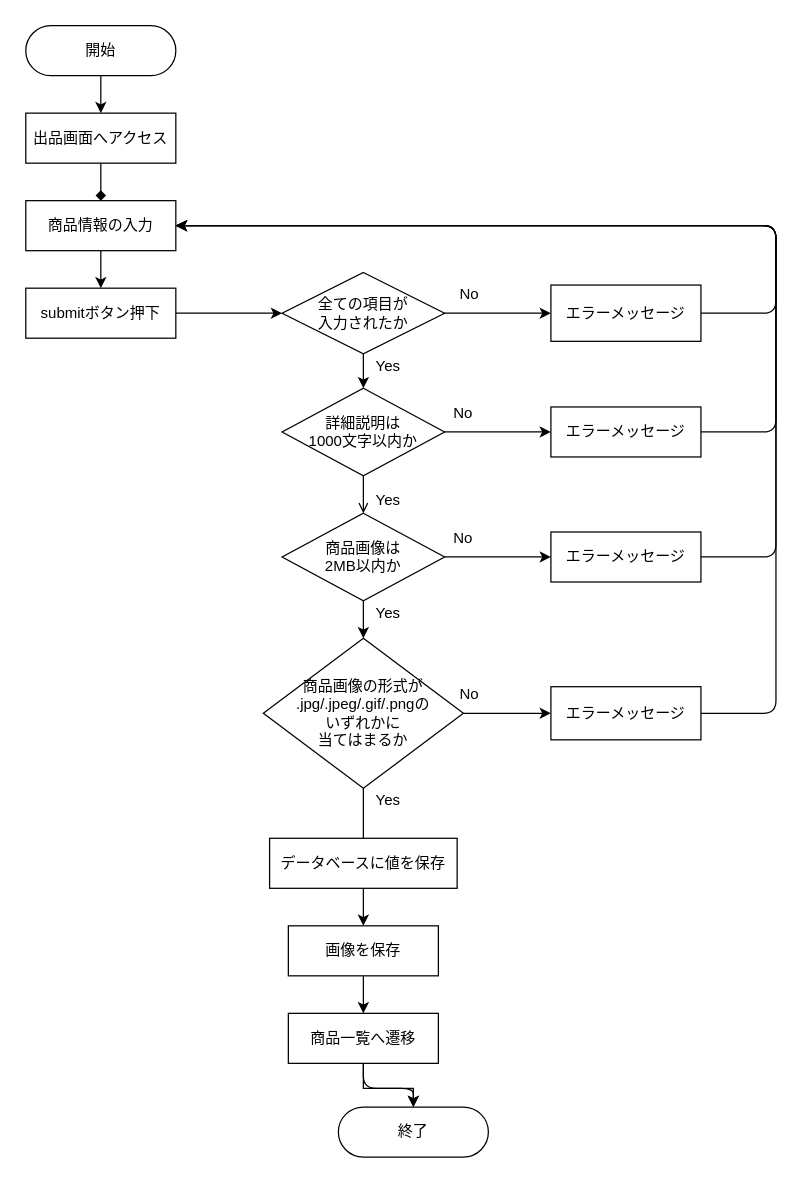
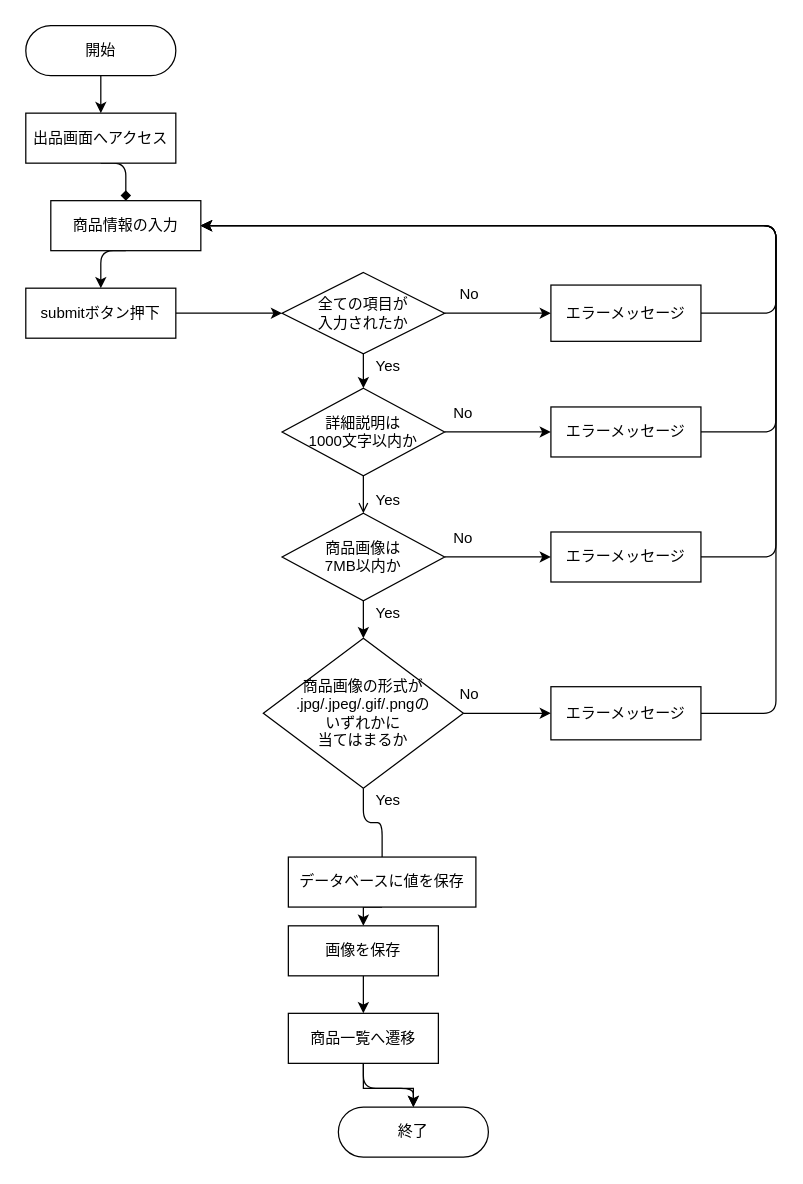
node "商品情報の入力": moved (101, 226) -> (126, 226)
node "商品画像は 2MB以内か": label "商品画像は 2MB以内か" -> "商品画像は 7MB以内か"
node "データベースに値を保存": moved (363, 863) -> (382, 882)
